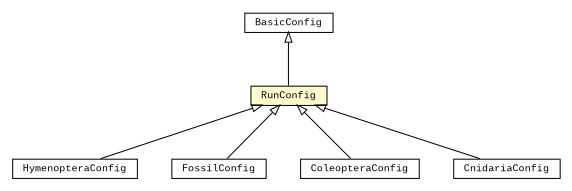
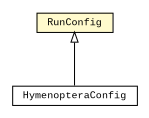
node "BasicConfig": removed
node "FossilConfig": removed
node "ColeopteraConfig": removed
node "CnidariaConfig": removed
